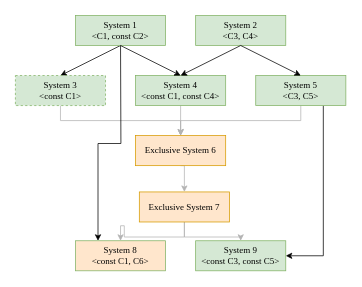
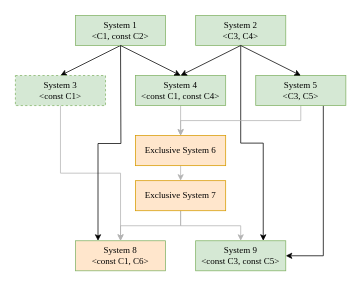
edge "System 2 <C3, C4>" -> "System 9 <const C3, const C5>": added
edge "System 3 <const C1>" -> "Exclusive System 6": now "System 3 <const C1>" -> "System 8 <const C1, C6>"
node "Exclusive System 7": moved (184, 207) -> (180, 195)
